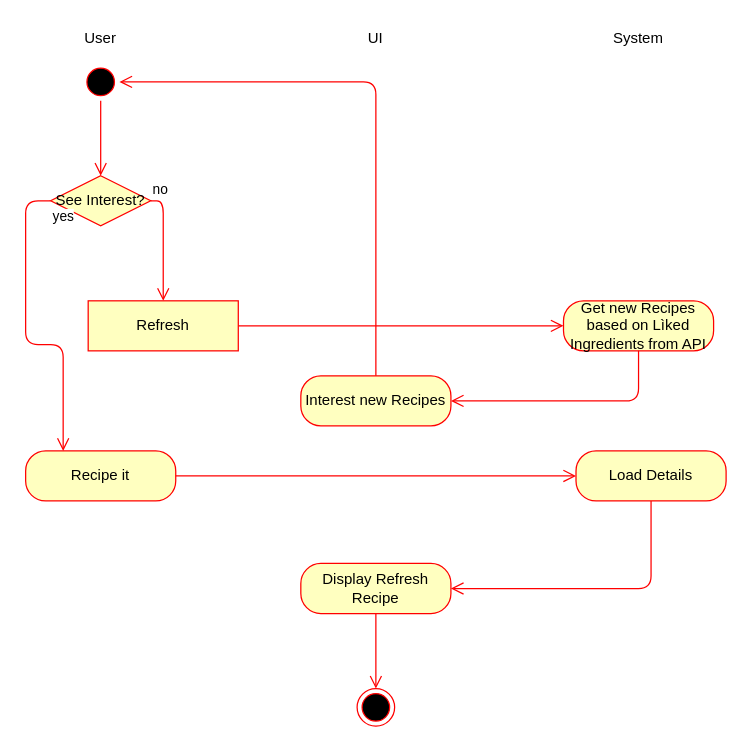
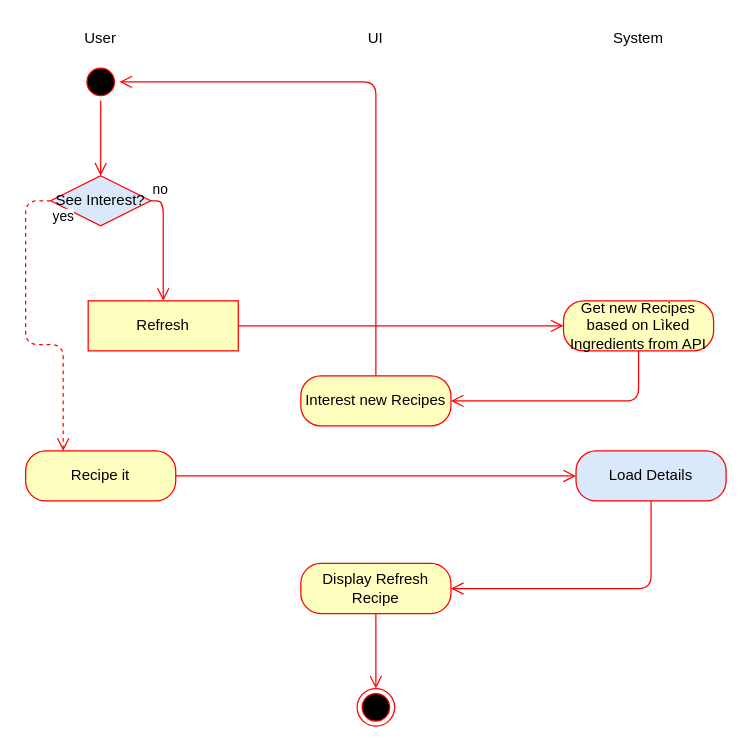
node "See Interest?": fillcolor #ffffc0 -> #dae8fc
edge "See Interest?" -> "Recipe it": style solid -> dashed
node "Load Details": fillcolor #ffffc0 -> #dae8fc
